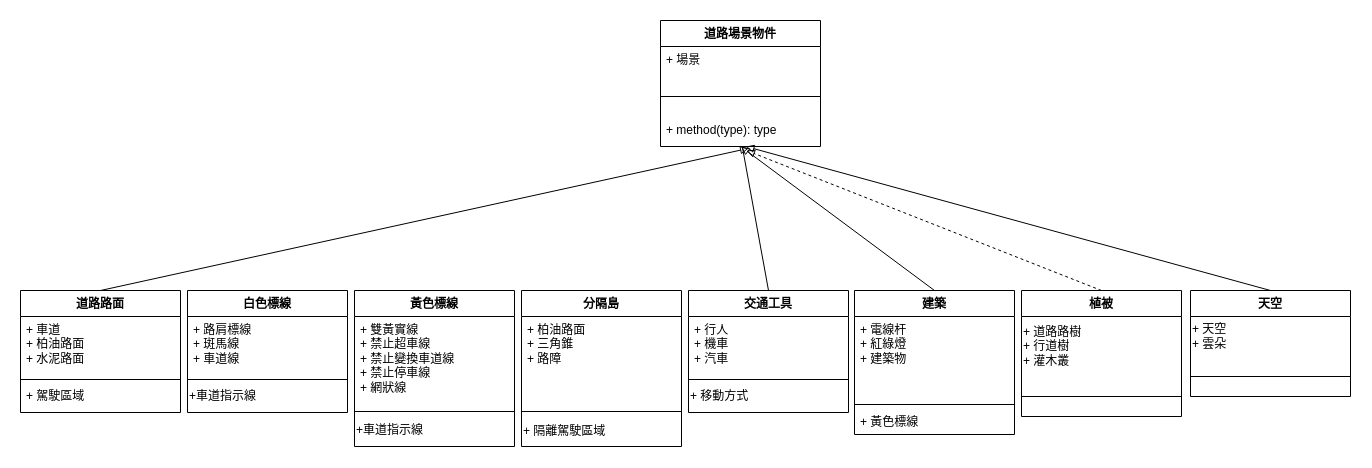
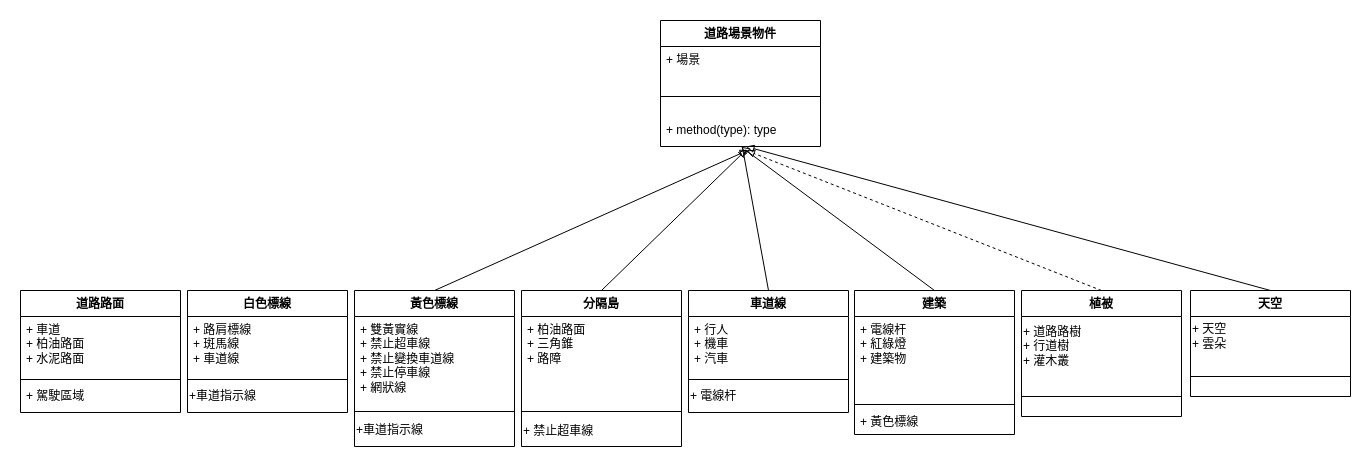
edge "道路路面" -> "+ method(type): type": removed
edge "黃色標線" -> "+ method(type): type": added
edge "分隔島" -> "+ method(type): type": added
node "交通工具": label "交通工具" -> "車道線"
node "+ 移動方式": label "+ 移動方式" -> "+ 電線杆"
node "+ 隔離駕駛區域": label "+ 隔離駕駛區域" -> "+ 禁止超車線"
